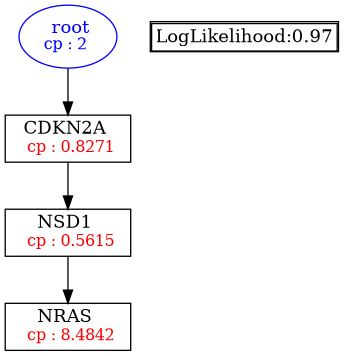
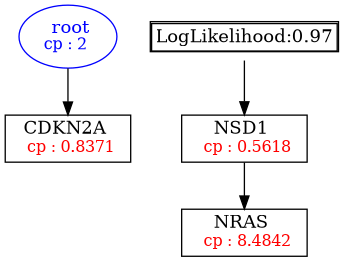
node "CDKN2A": text "cp : 0.8271" -> "cp : 0.8371"
edge "CDKN2A" -> "NSD1": now "LogLikelihood:0.97" -> "NSD1"
node "NSD1": text "cp : 0.5615" -> "cp : 0.5618"
